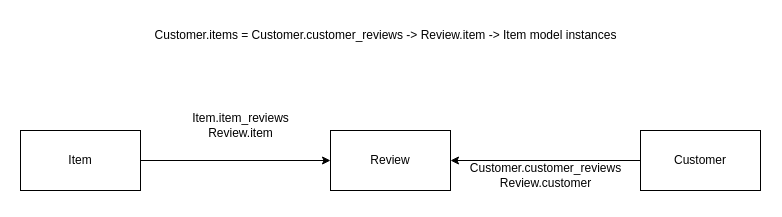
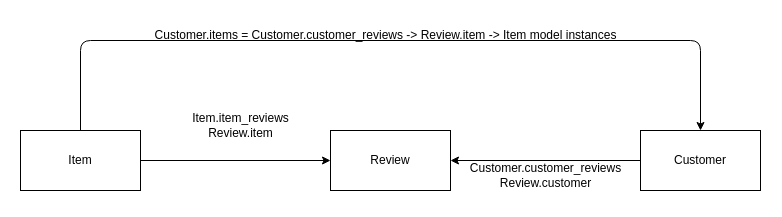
edge "Item" -> "Customer": added
